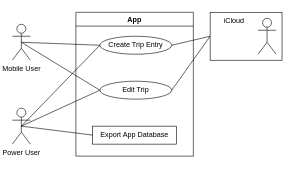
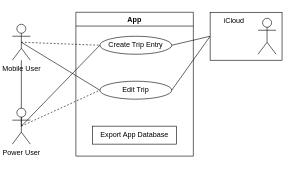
edge "Mobile User" -- "Create Trip Entry": style solid -> dashed
edge "Edit Trip" -- "Power User": style solid -> dashed
edge "Power User" -- "Export App Database": now "Power User" -- "Mobile User"
